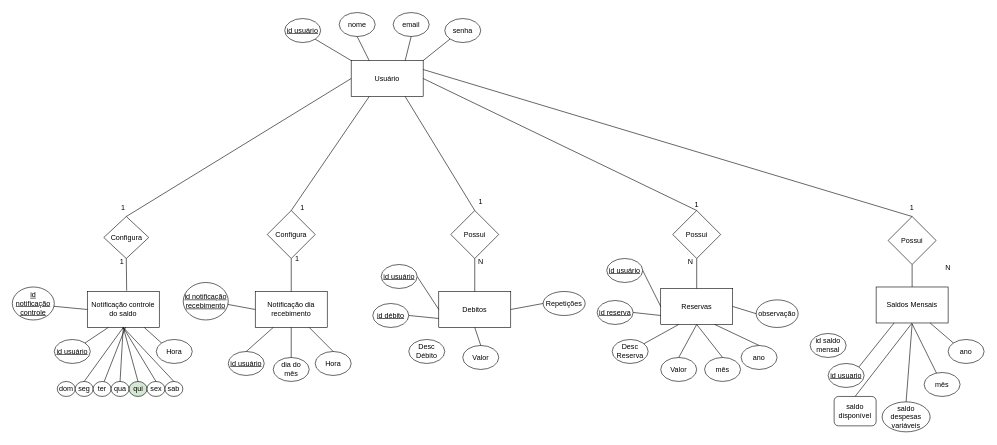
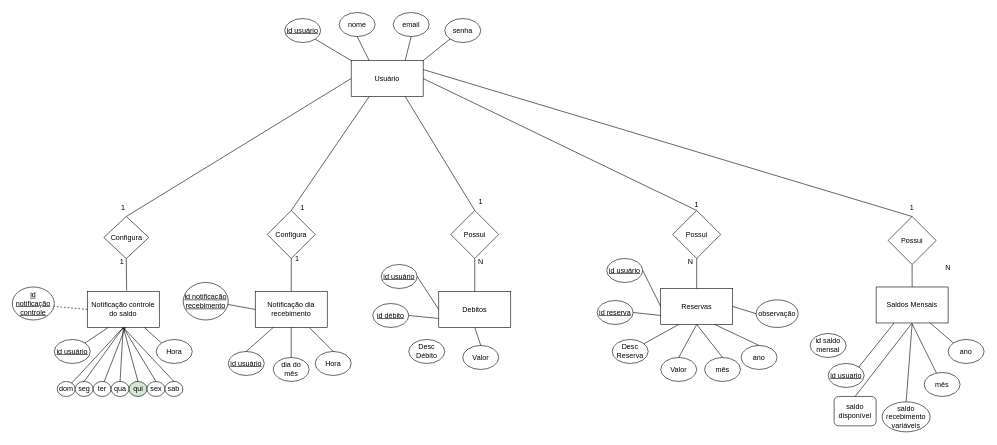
node "Repetições": removed
edge "Repetições" -- "Debitos": removed
edge "id notificação controle" -- "Notificação controle do saldo": style solid -> dashed
edge "Notificação controle do saldo" -- "dom": added
node "saldo despesas variáveis": label "saldo despesas variáveis" -> "saldo recebimento variáveis"
